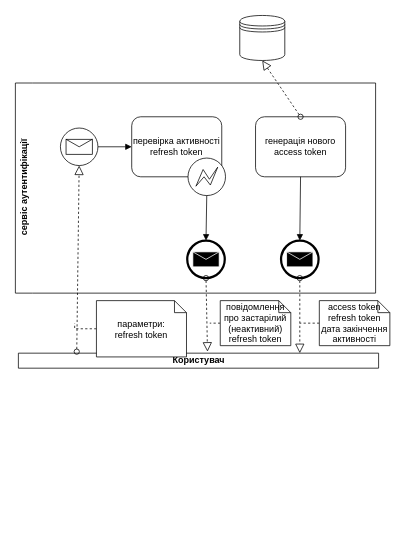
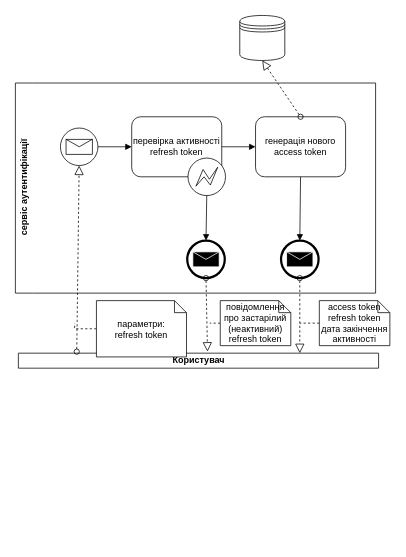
edge "перевірка активності refresh token" -> "генерація нового access token": added
